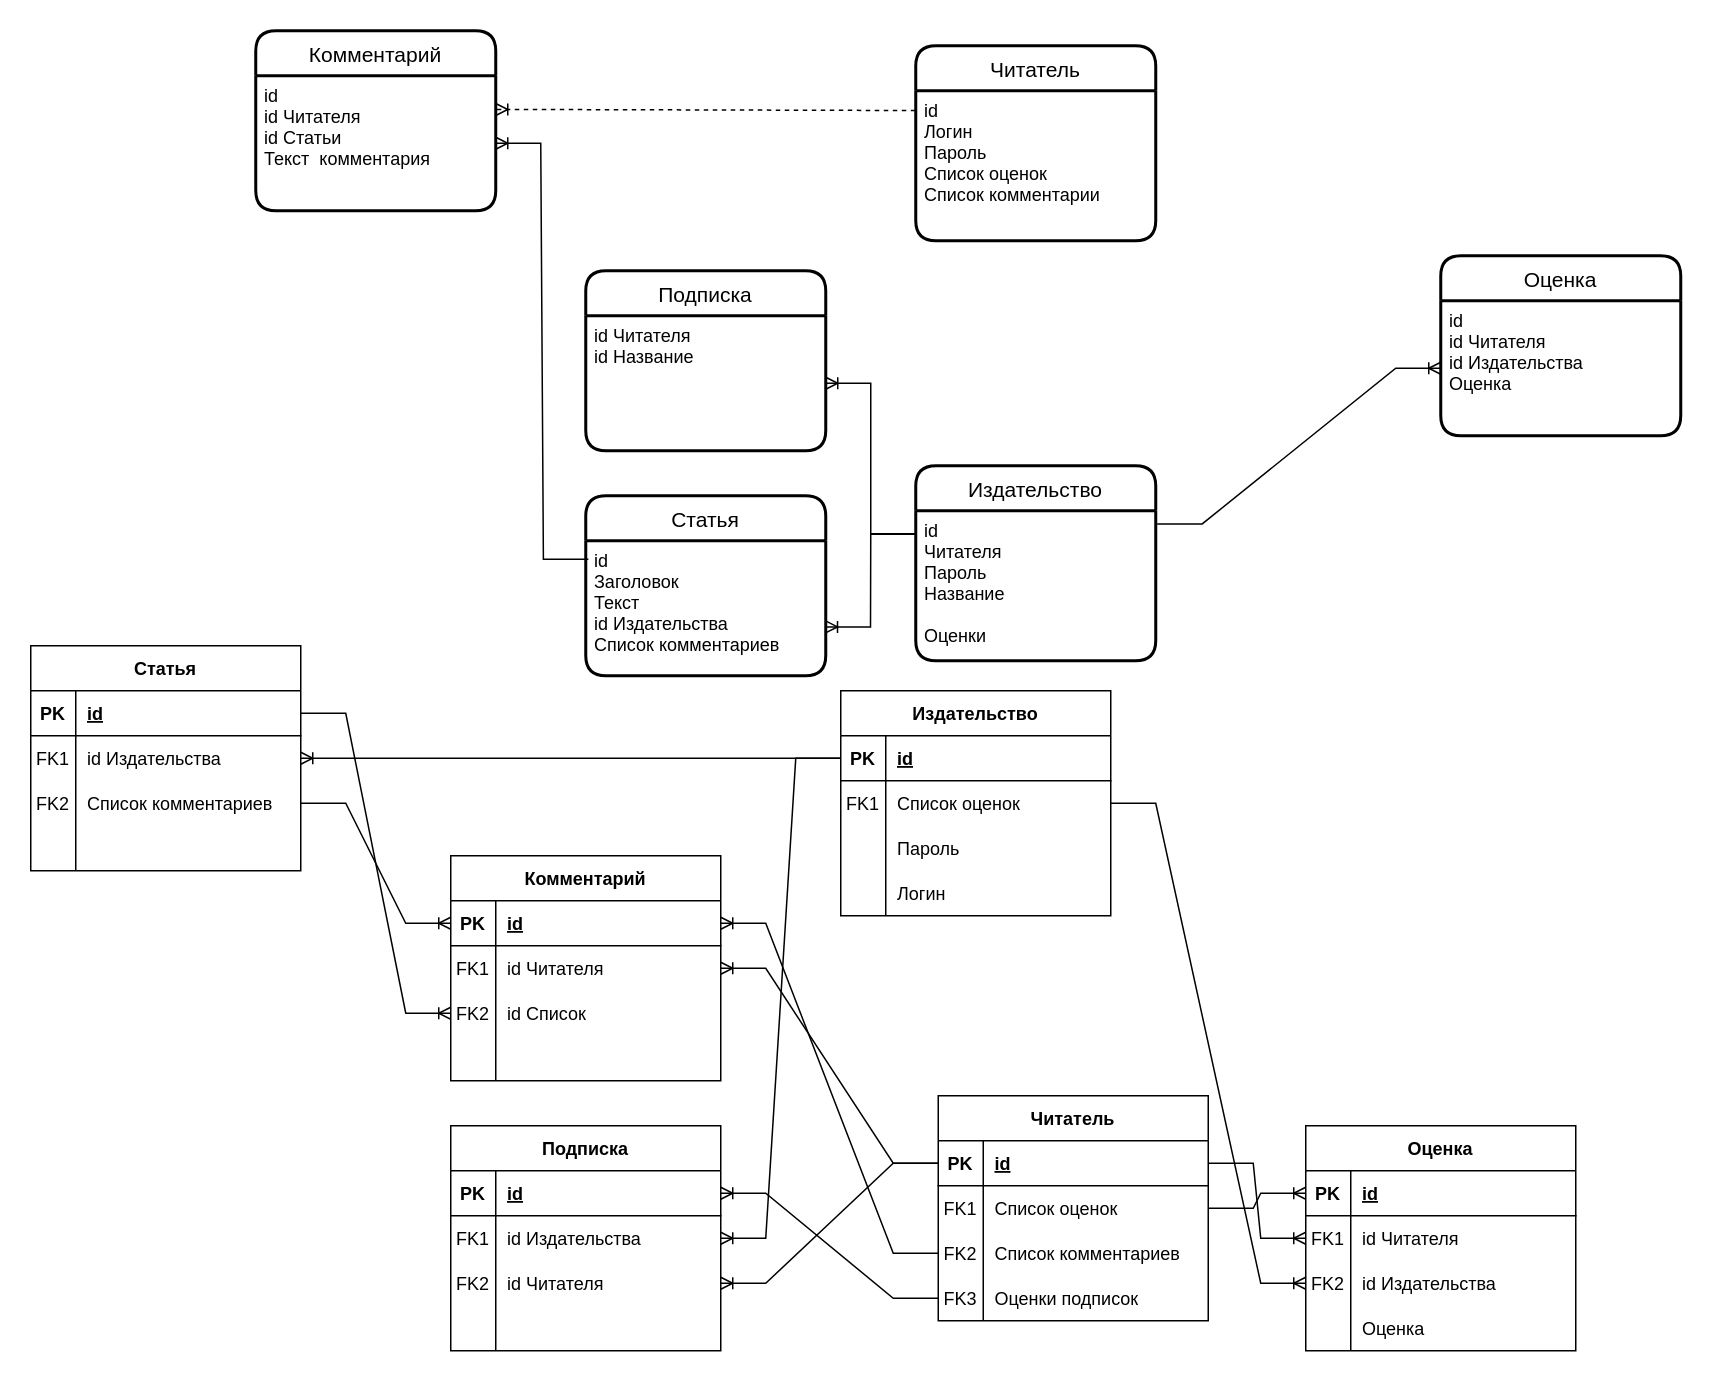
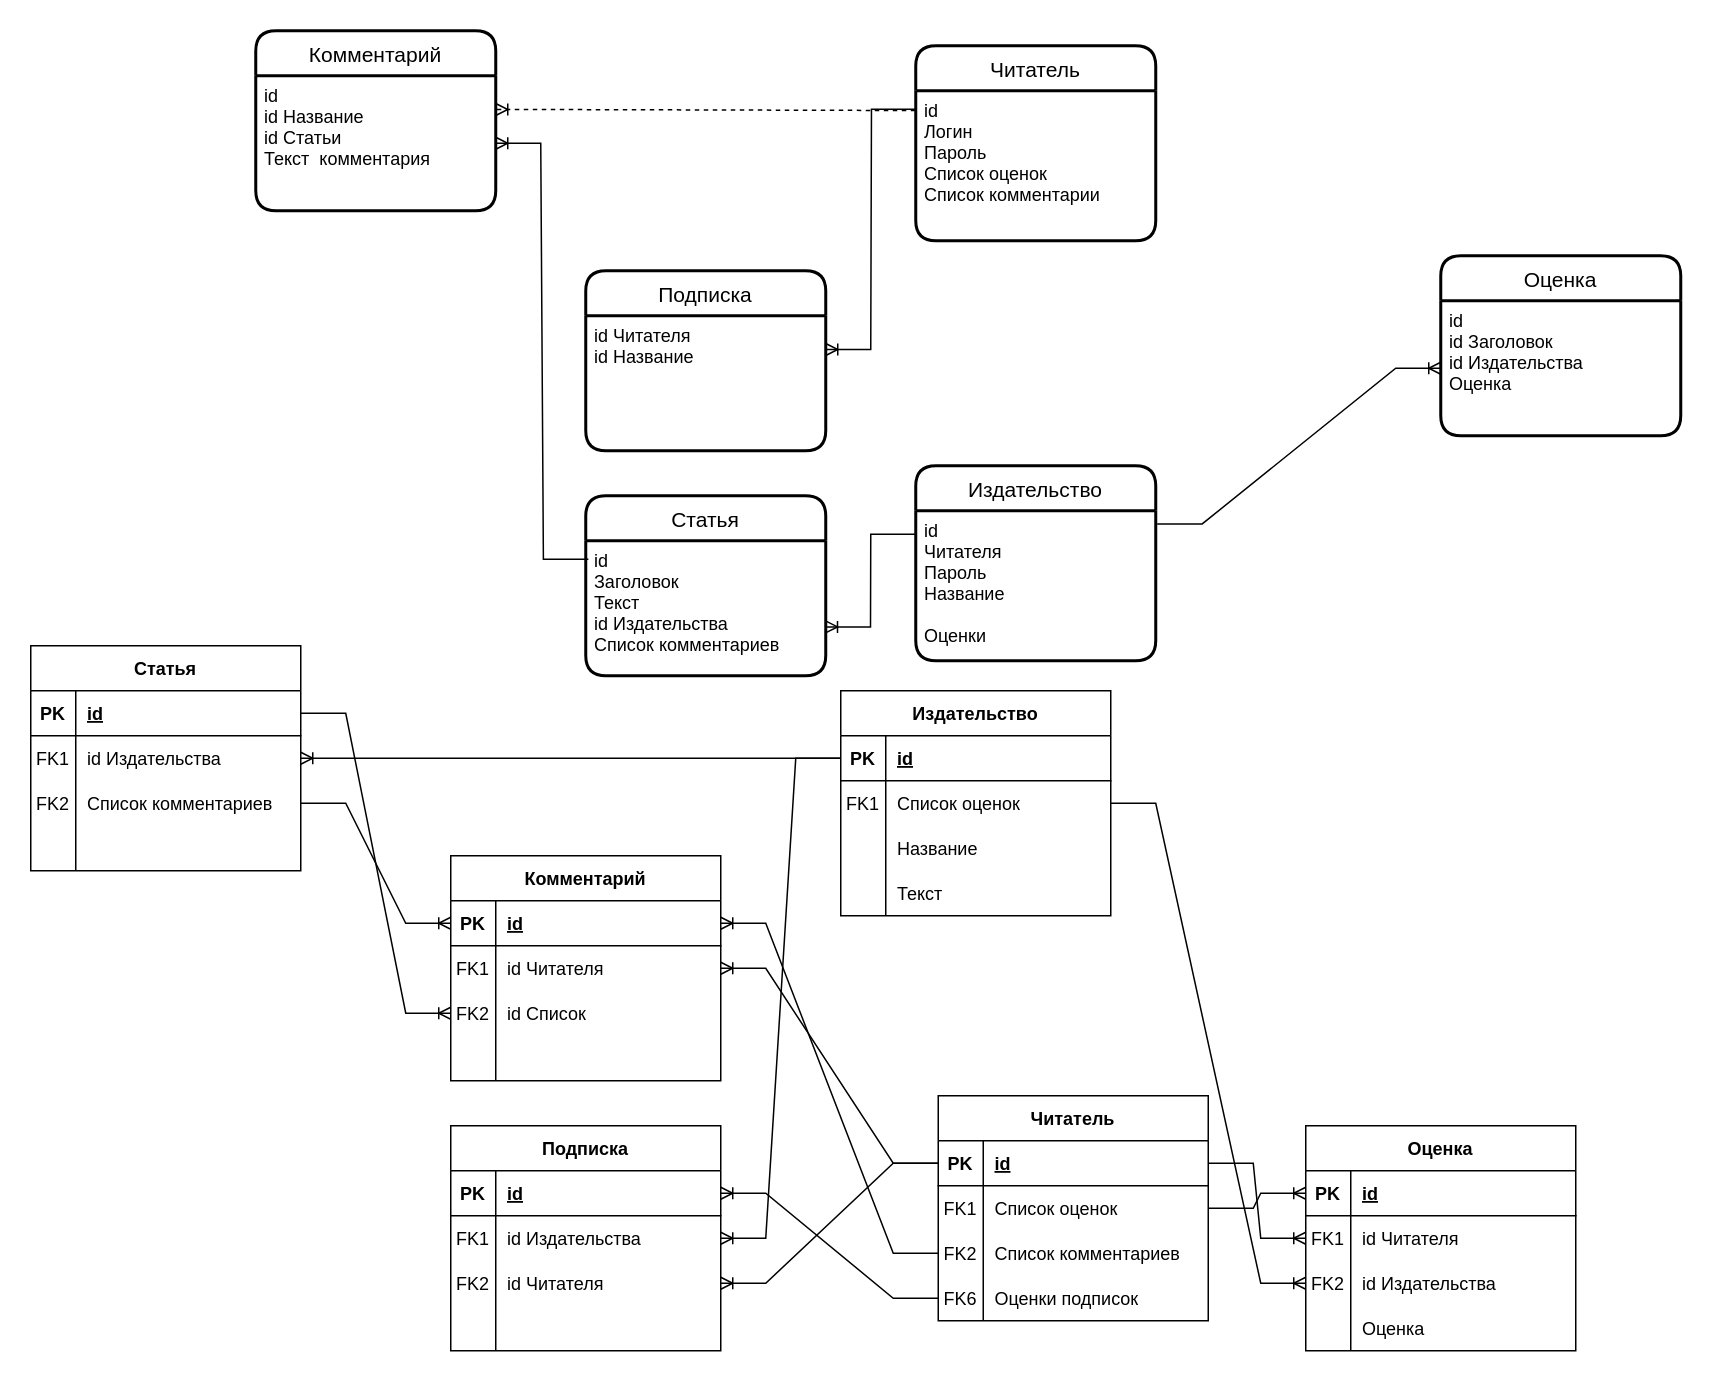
node "id id Читателя id Статьи Текст комментария": label "id id Читателя id Статьи Текст комментария" -> "id id Название id Статьи Текст комментария"
edge "id Логин Пароль Список оценок Список комментарии" -> "id Читателя id Название": added
node "id id Читателя id Издательства Оценка": label "id id Читателя id Издательства Оценка" -> "id id Заголовок id Издательства Оценка"
edge "id Читателя Пароль Название Оценки" -> "id Читателя id Название": removed
node "Пароль": label "Пароль" -> "Название"
node "Логин": label "Логин" -> "Текст"
node "FK3": label "FK3" -> "FK6"
